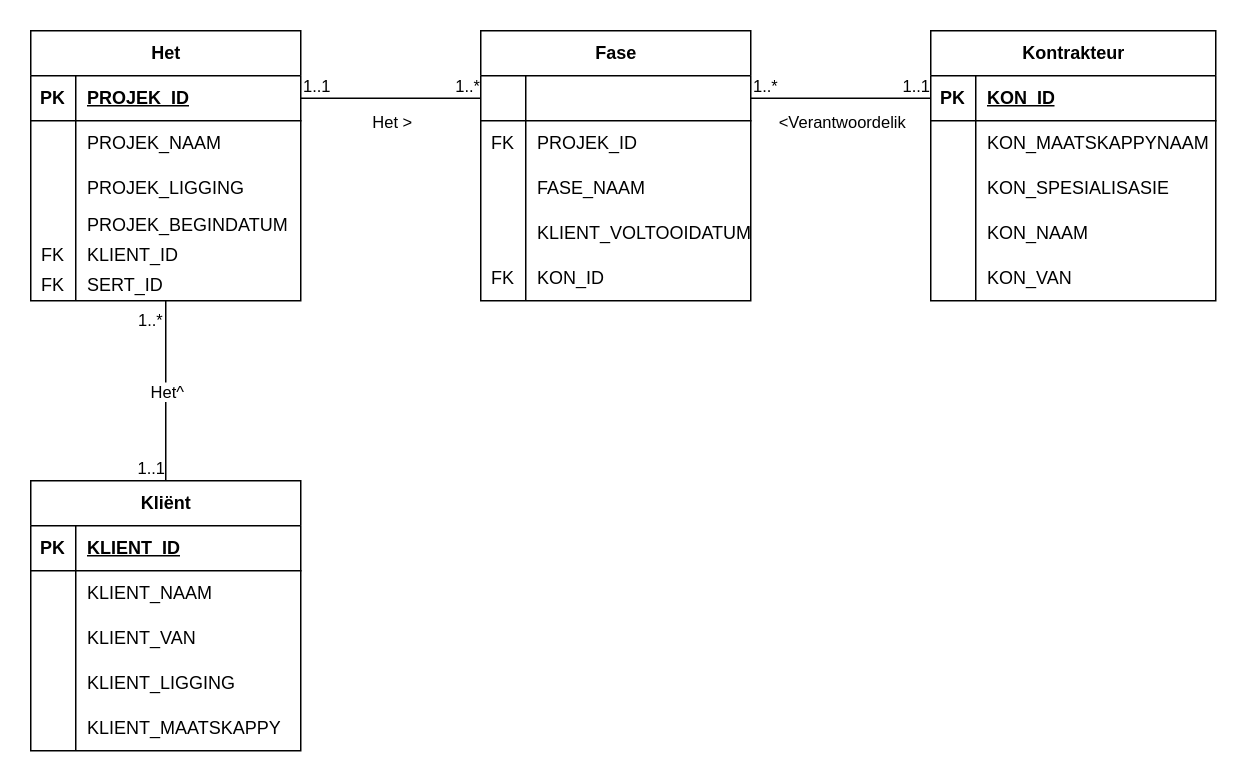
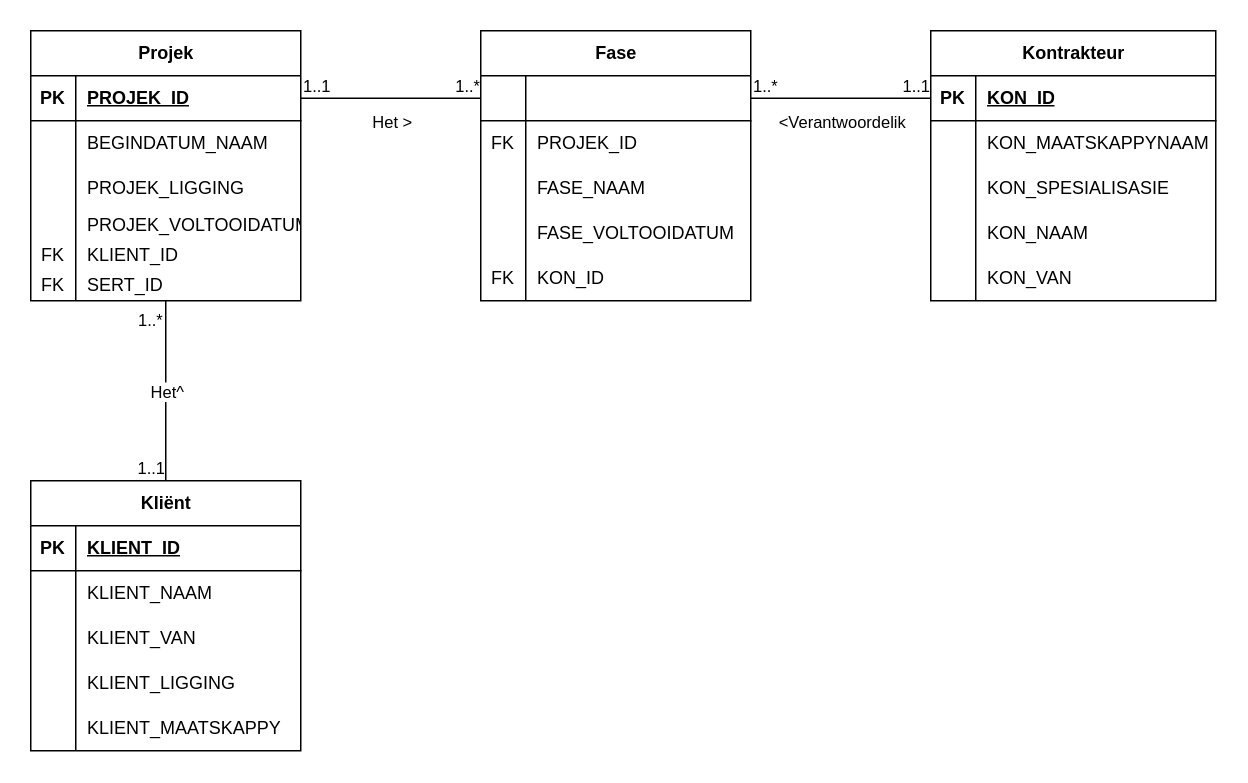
node "Het": label "Het" -> "Projek"
node "PROJEK_NAAM": label "PROJEK_NAAM" -> "BEGINDATUM_NAAM"
node "PROJEK_BEGINDATUM": label "PROJEK_BEGINDATUM" -> "PROJEK_VOLTOOIDATUM"
node "KLIENT_VOLTOOIDATUM": label "KLIENT_VOLTOOIDATUM" -> "FASE_VOLTOOIDATUM"
